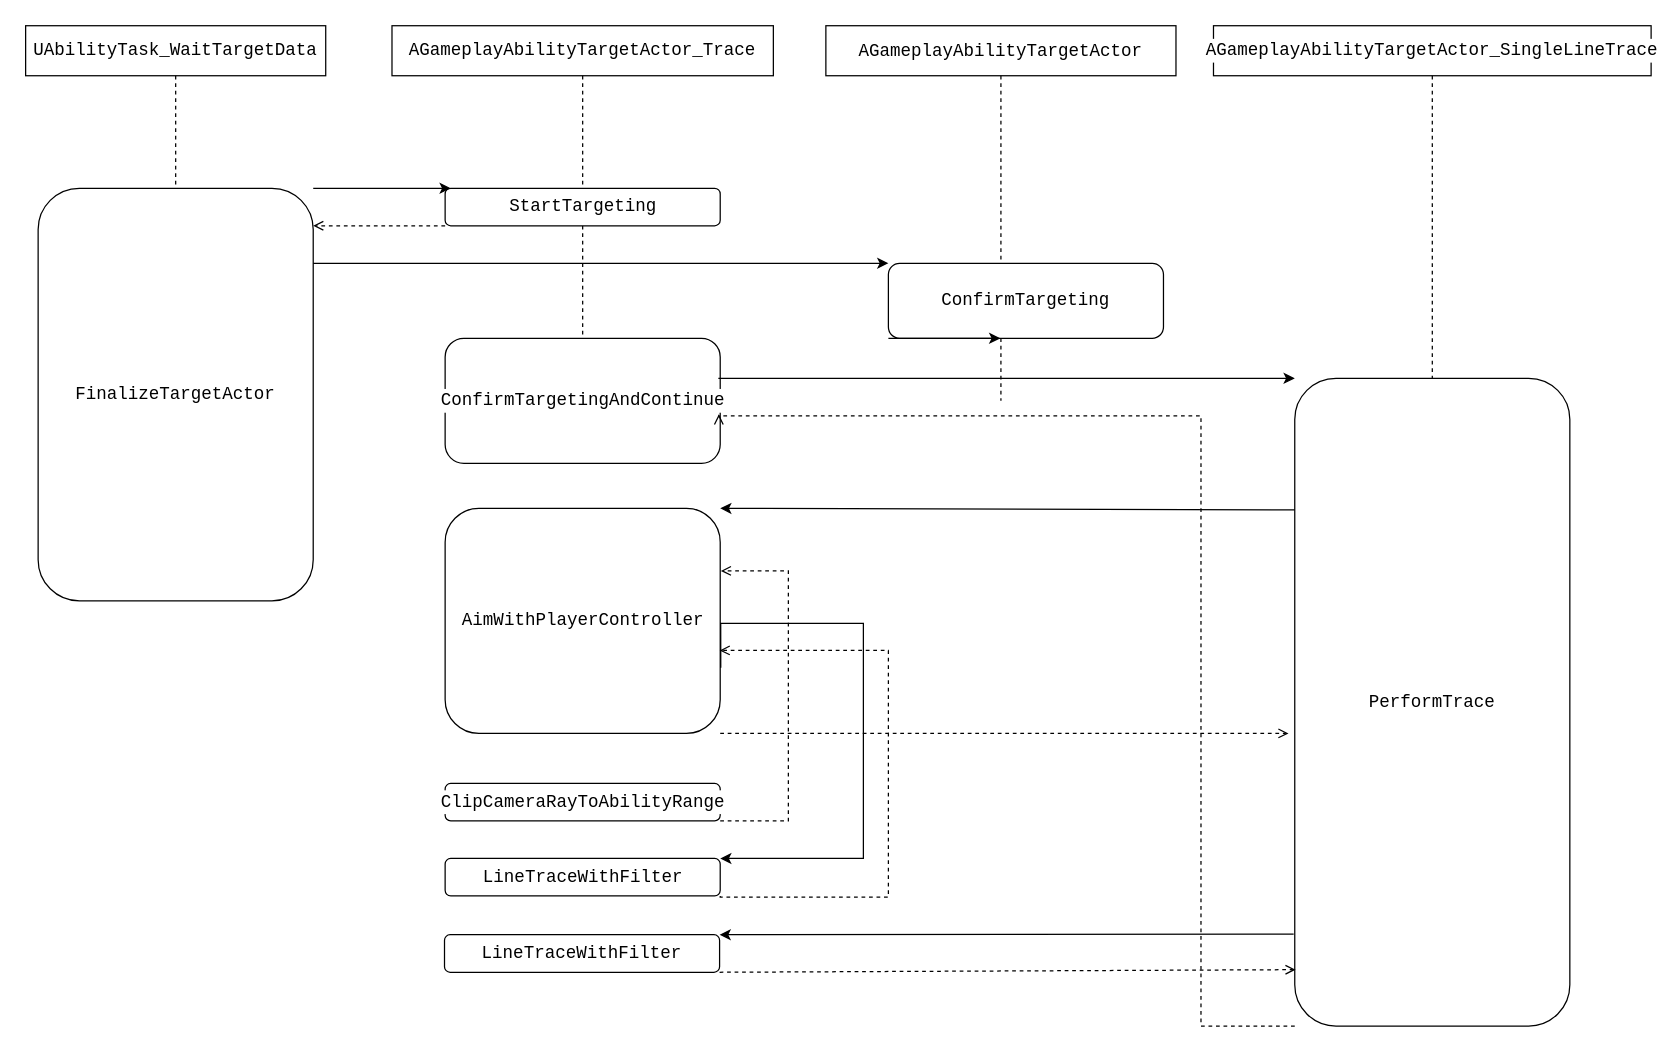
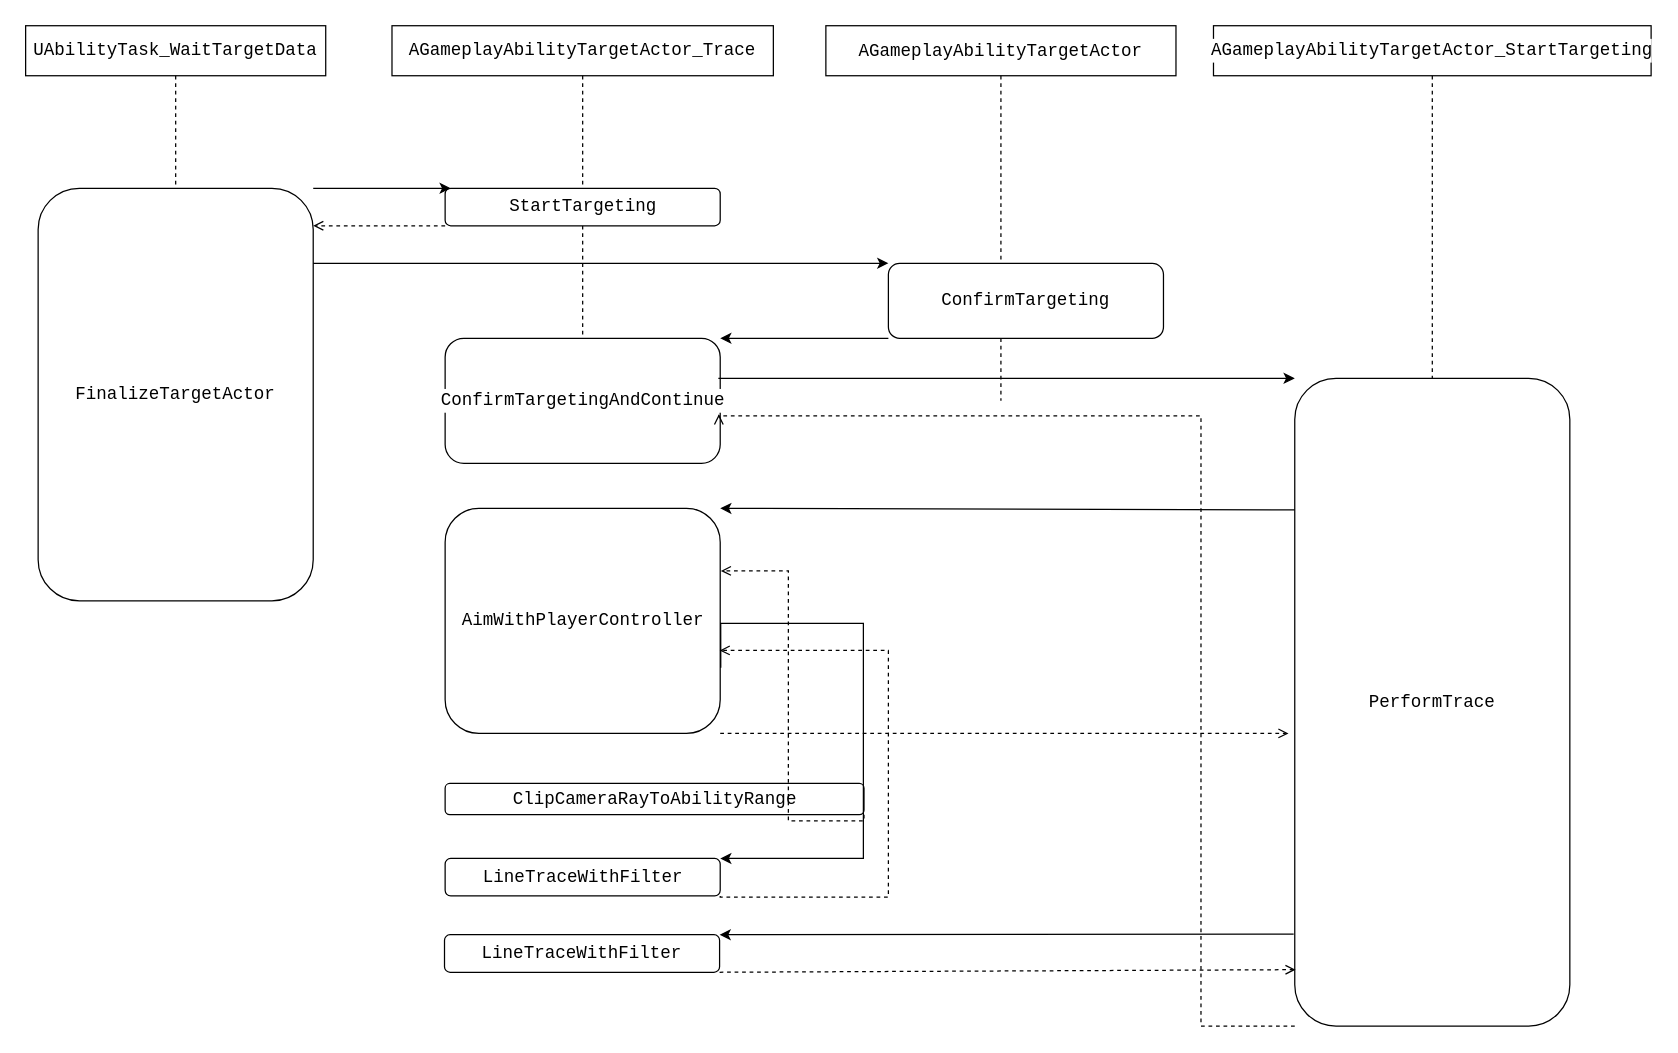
node "AGameplayAbilityTargetActor_SingleLineTrace": label "AGameplayAbilityTargetActor_SingleLineTrace" -> "AGameplayAbilityTargetActor_StartTargeting"
edge "ConfirmTargeting" -> "AGameplayAbilityTargetActor": now "ConfirmTargeting" -> "ConfirmTargetingAndContinue"
node "ClipCameraRayToAbilityRange": size 275x38 -> 419x31
